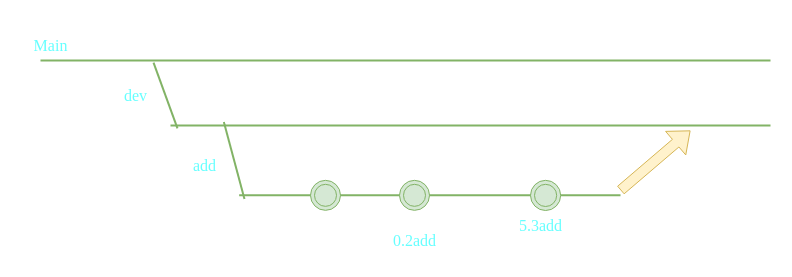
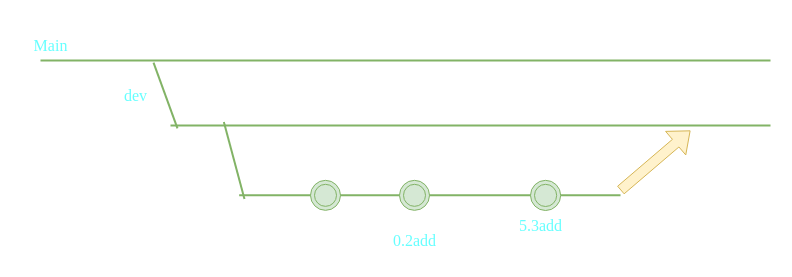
node "add": removed
